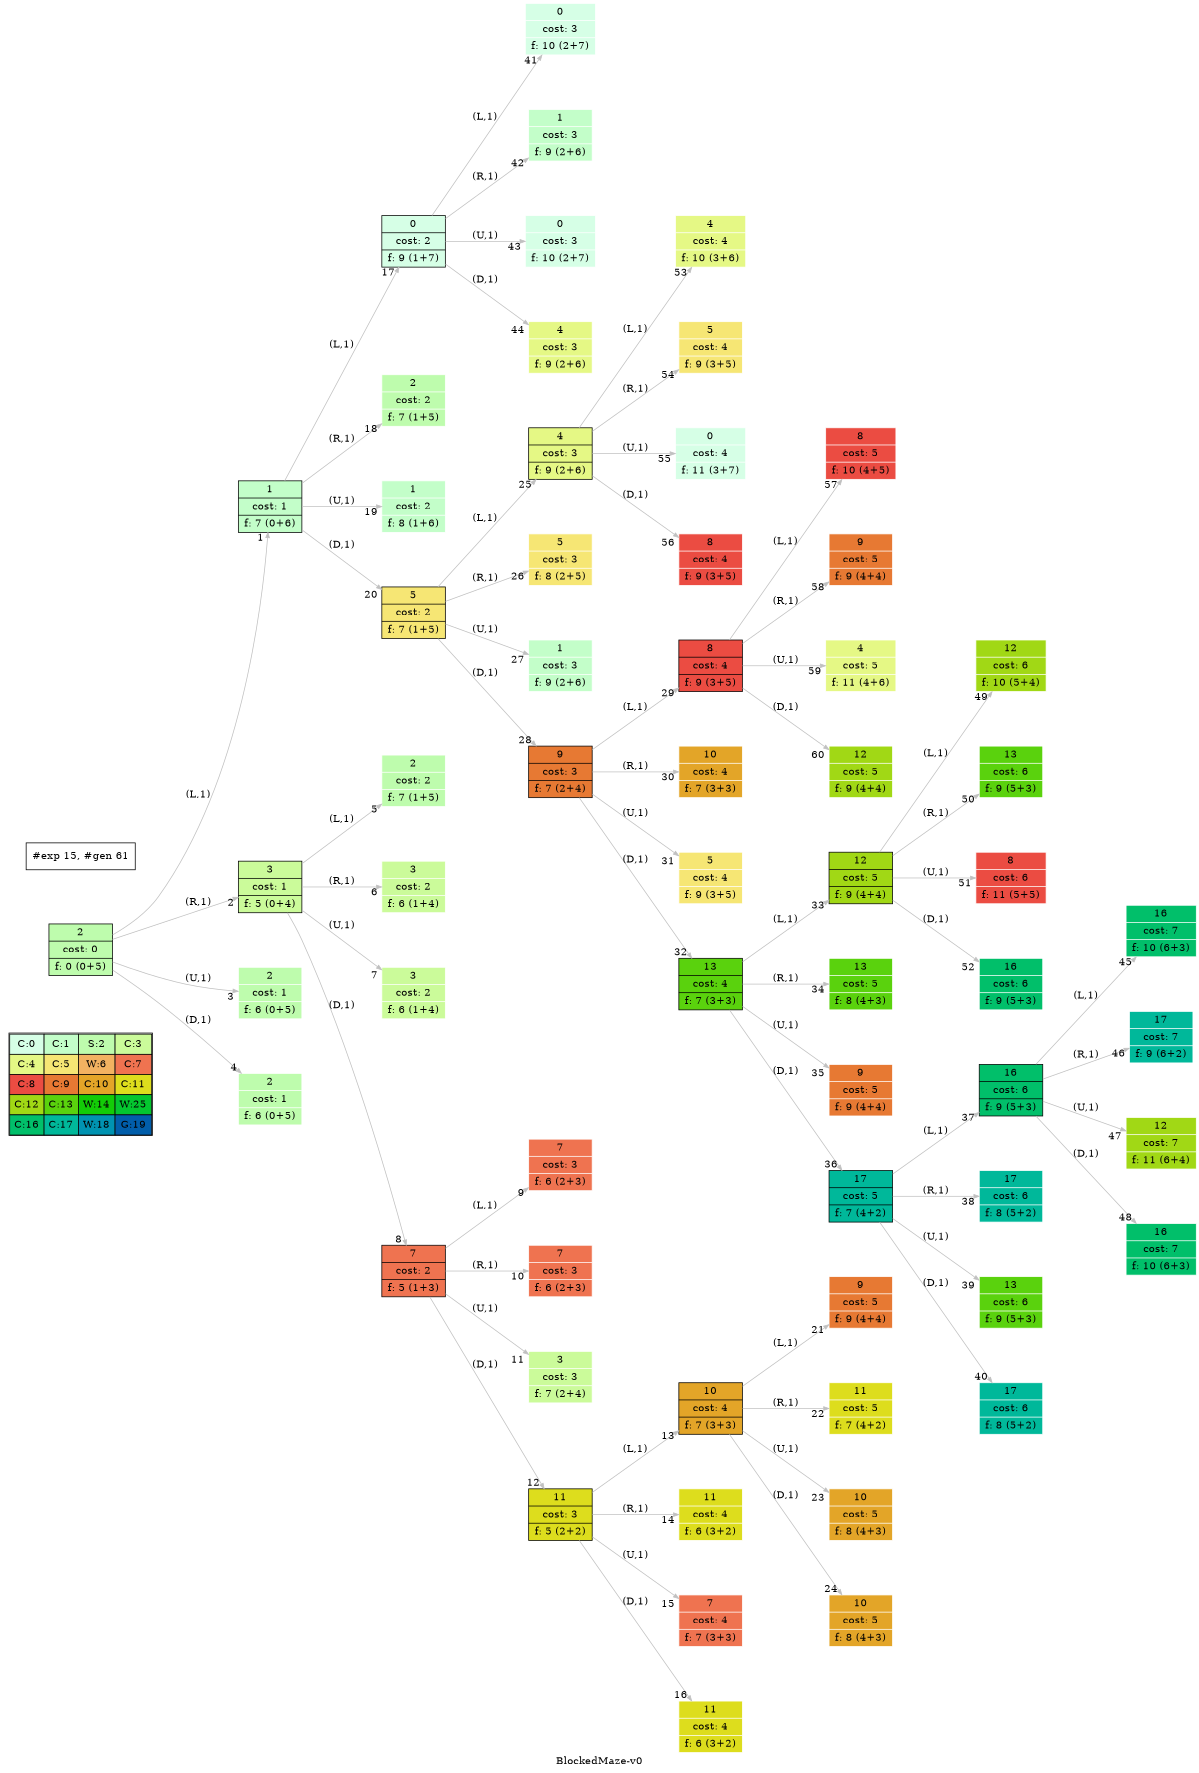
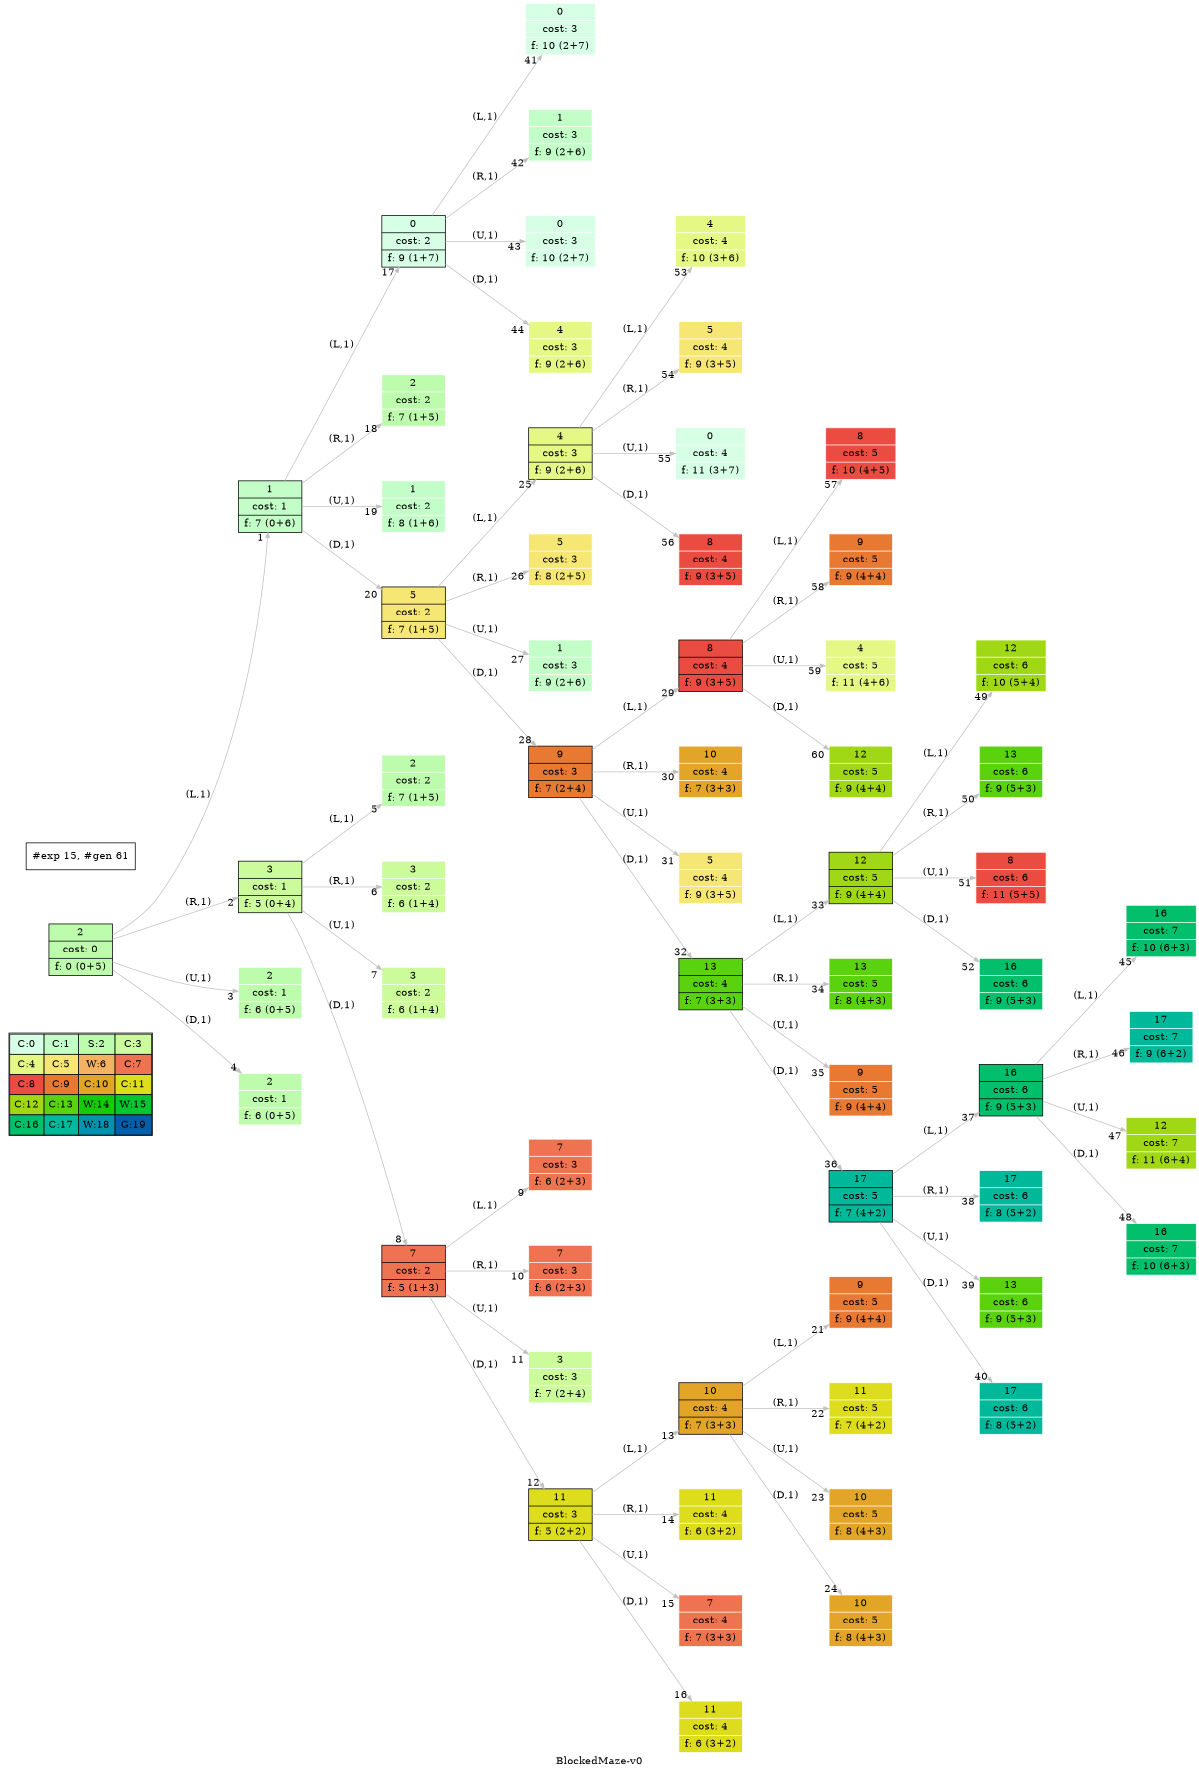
node "C:0": text "W:25" -> "W:15"
